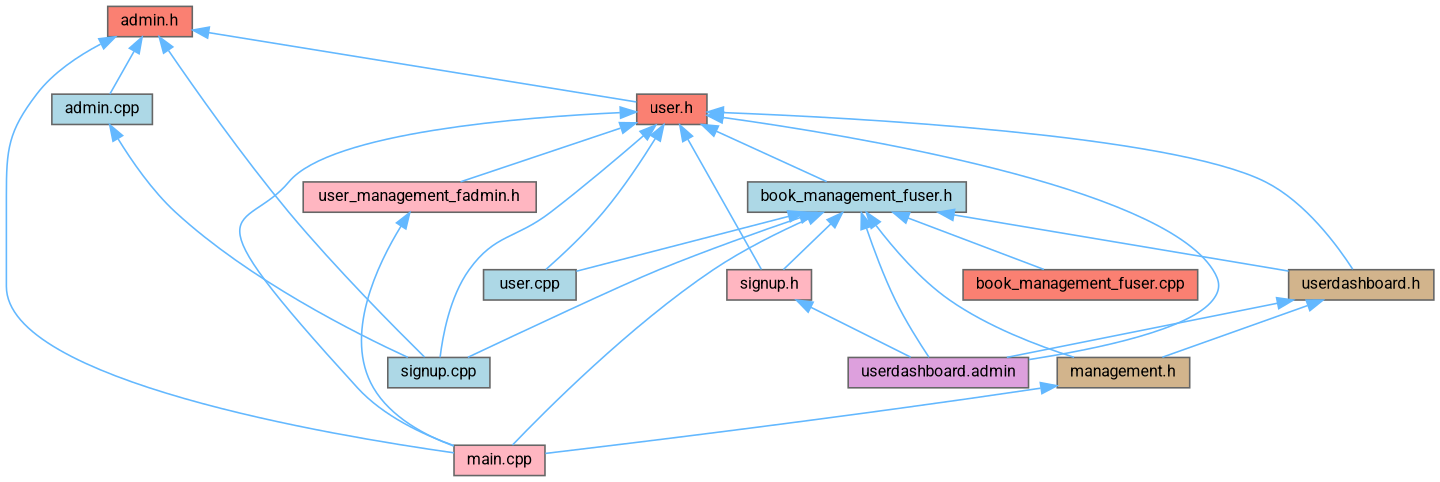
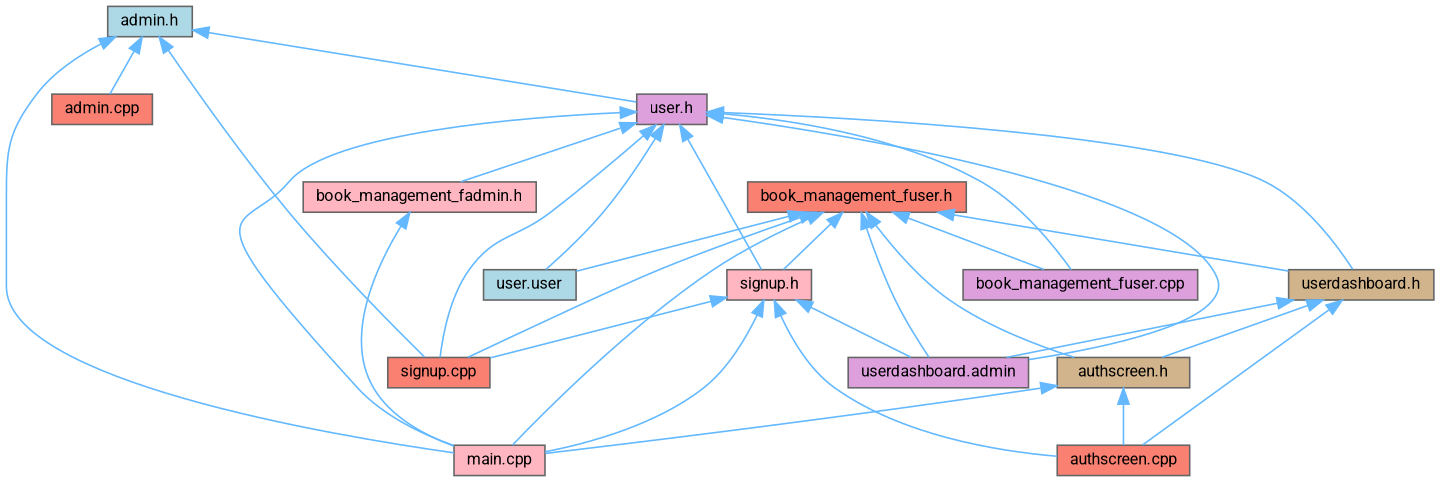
node "admin.h": fillcolor salmon -> lightblue
node "admin.cpp": fillcolor lightblue -> salmon
node "user.h": fillcolor salmon -> plum
edge "book_management_fuser.h" -> "user.h": now "book_management_fuser.cpp" -> "user.h"
node "user_management_fadmin.h": label "user_management_fadmin.h" -> "book_management_fadmin.h"
node "book_management_fuser.h": fillcolor lightblue -> salmon
edge "signup.cpp" -> "admin.cpp": now "signup.cpp" -> "signup.h"
node "user.cpp": label "user.cpp" -> "user.user"
node "book_management_fuser.cpp": fillcolor salmon -> plum
node "signup.cpp": fillcolor lightblue -> salmon
node "management.h": label "management.h" -> "authscreen.h"
edge "main.cpp" -> "signup.h": added
node "authscreen.cpp": added
